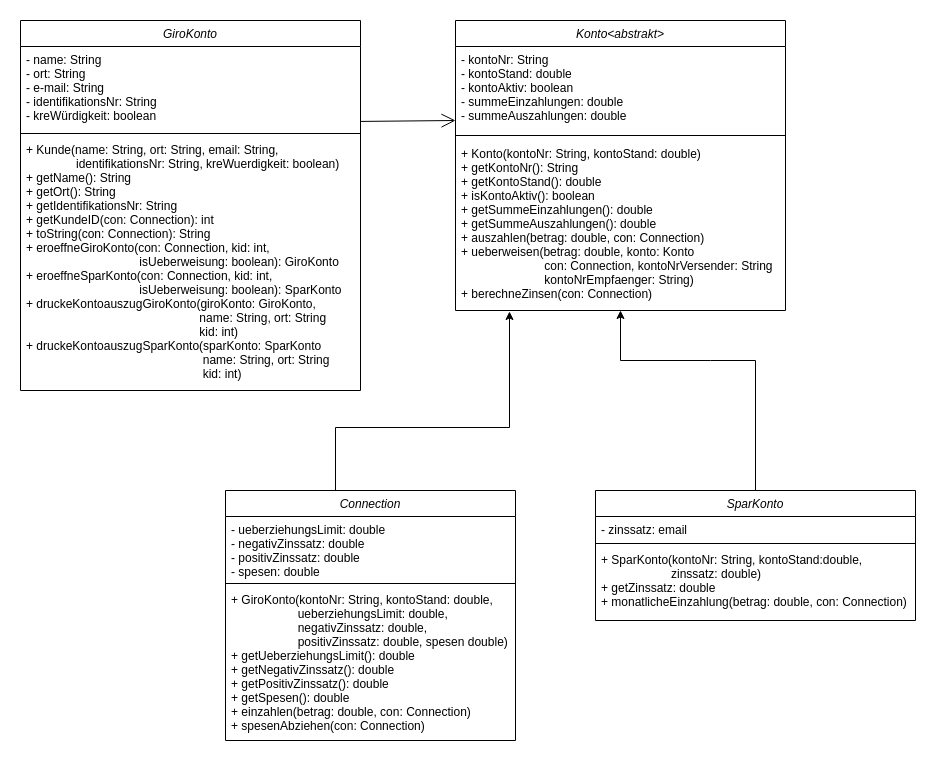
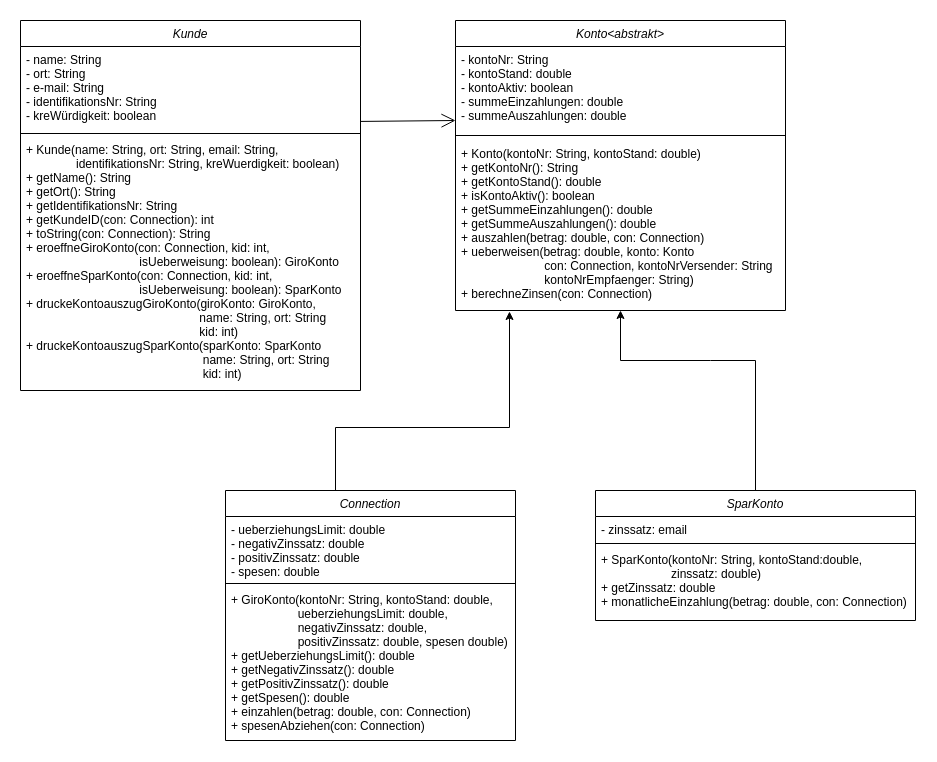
node "GiroKonto": label "GiroKonto" -> "Kunde"
